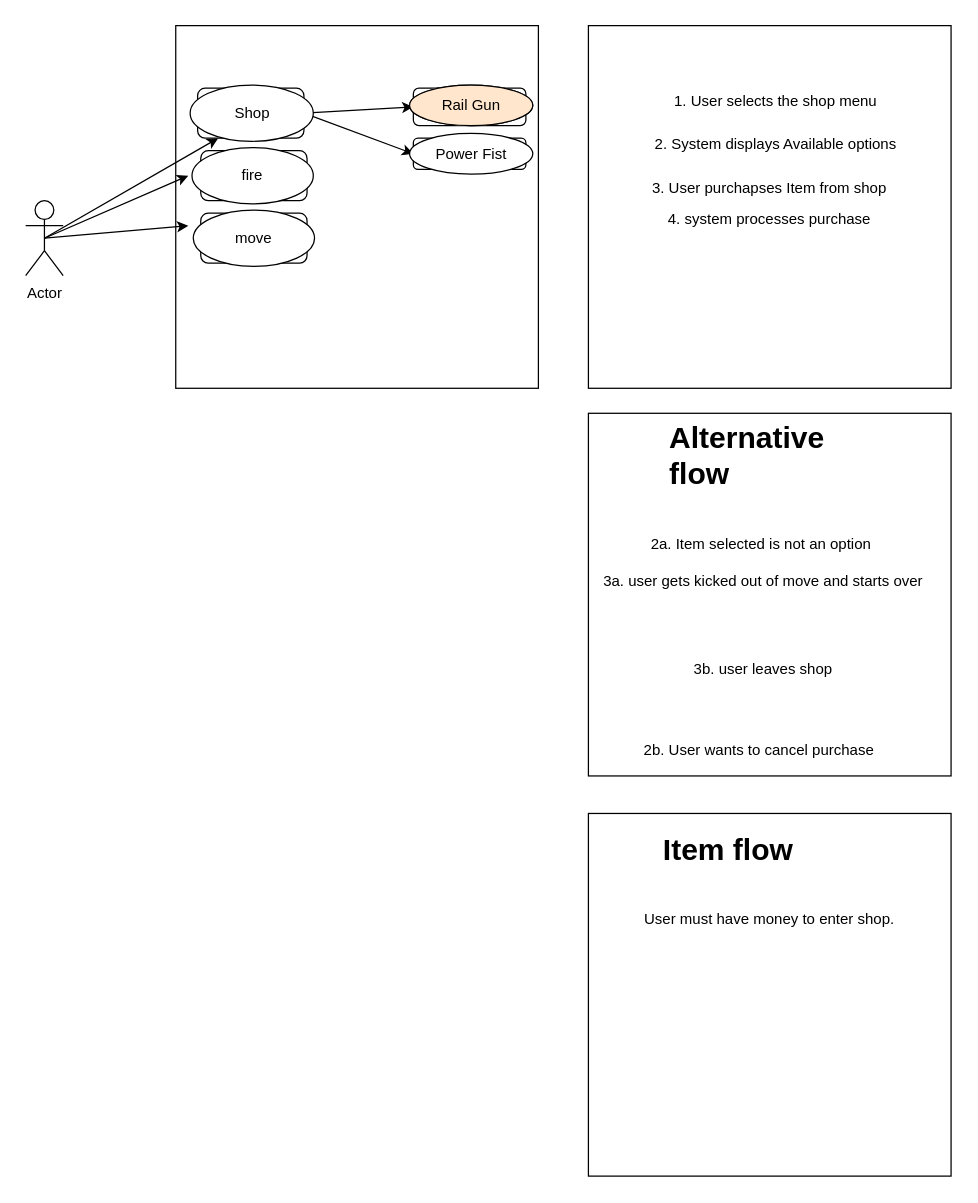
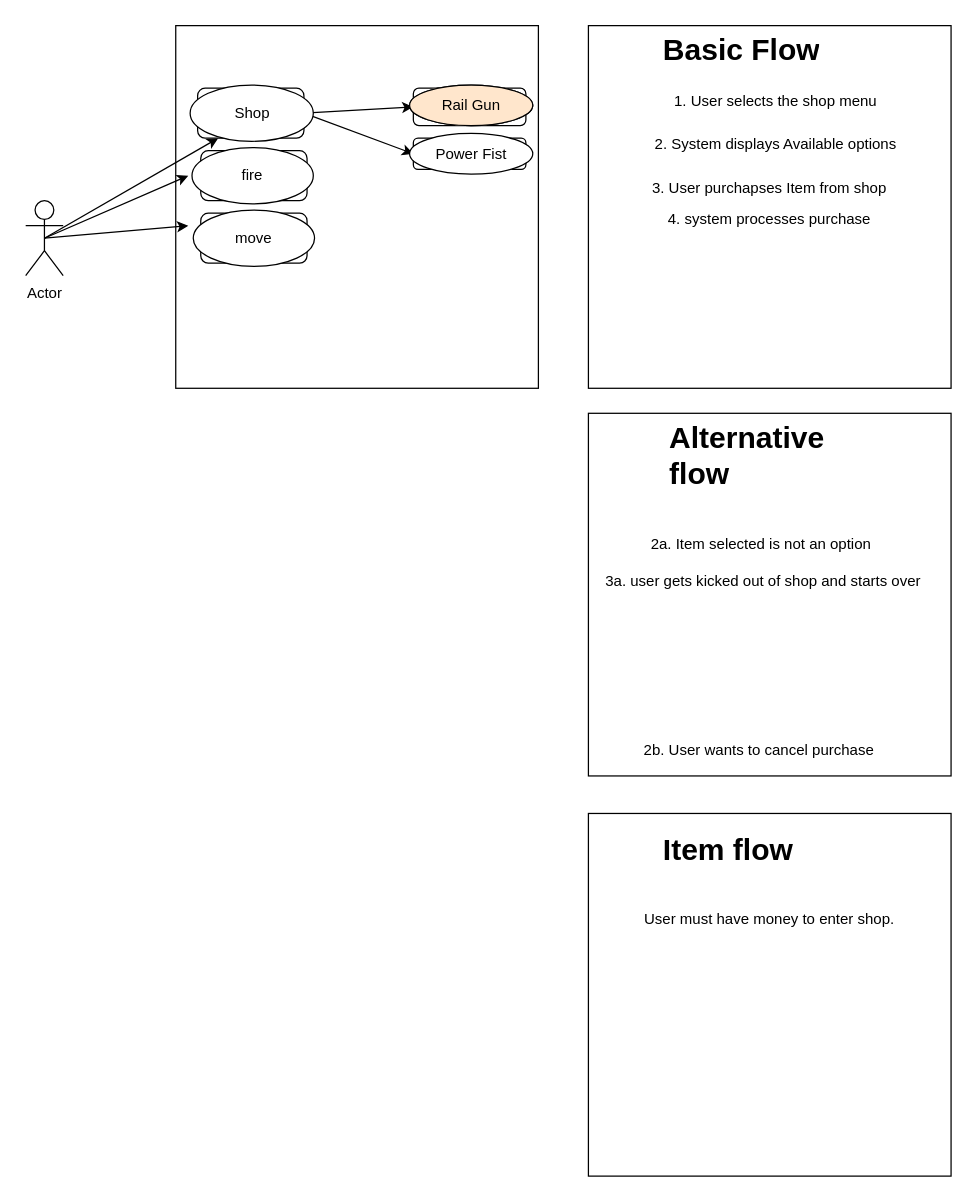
node "Basic Flow": added
node "3a. user gets kicked out of move and starts over": label "3a. user gets kicked out of move and starts over" -> "3a. user gets kicked out of shop and starts over"
node "3b. user leaves shop": removed
